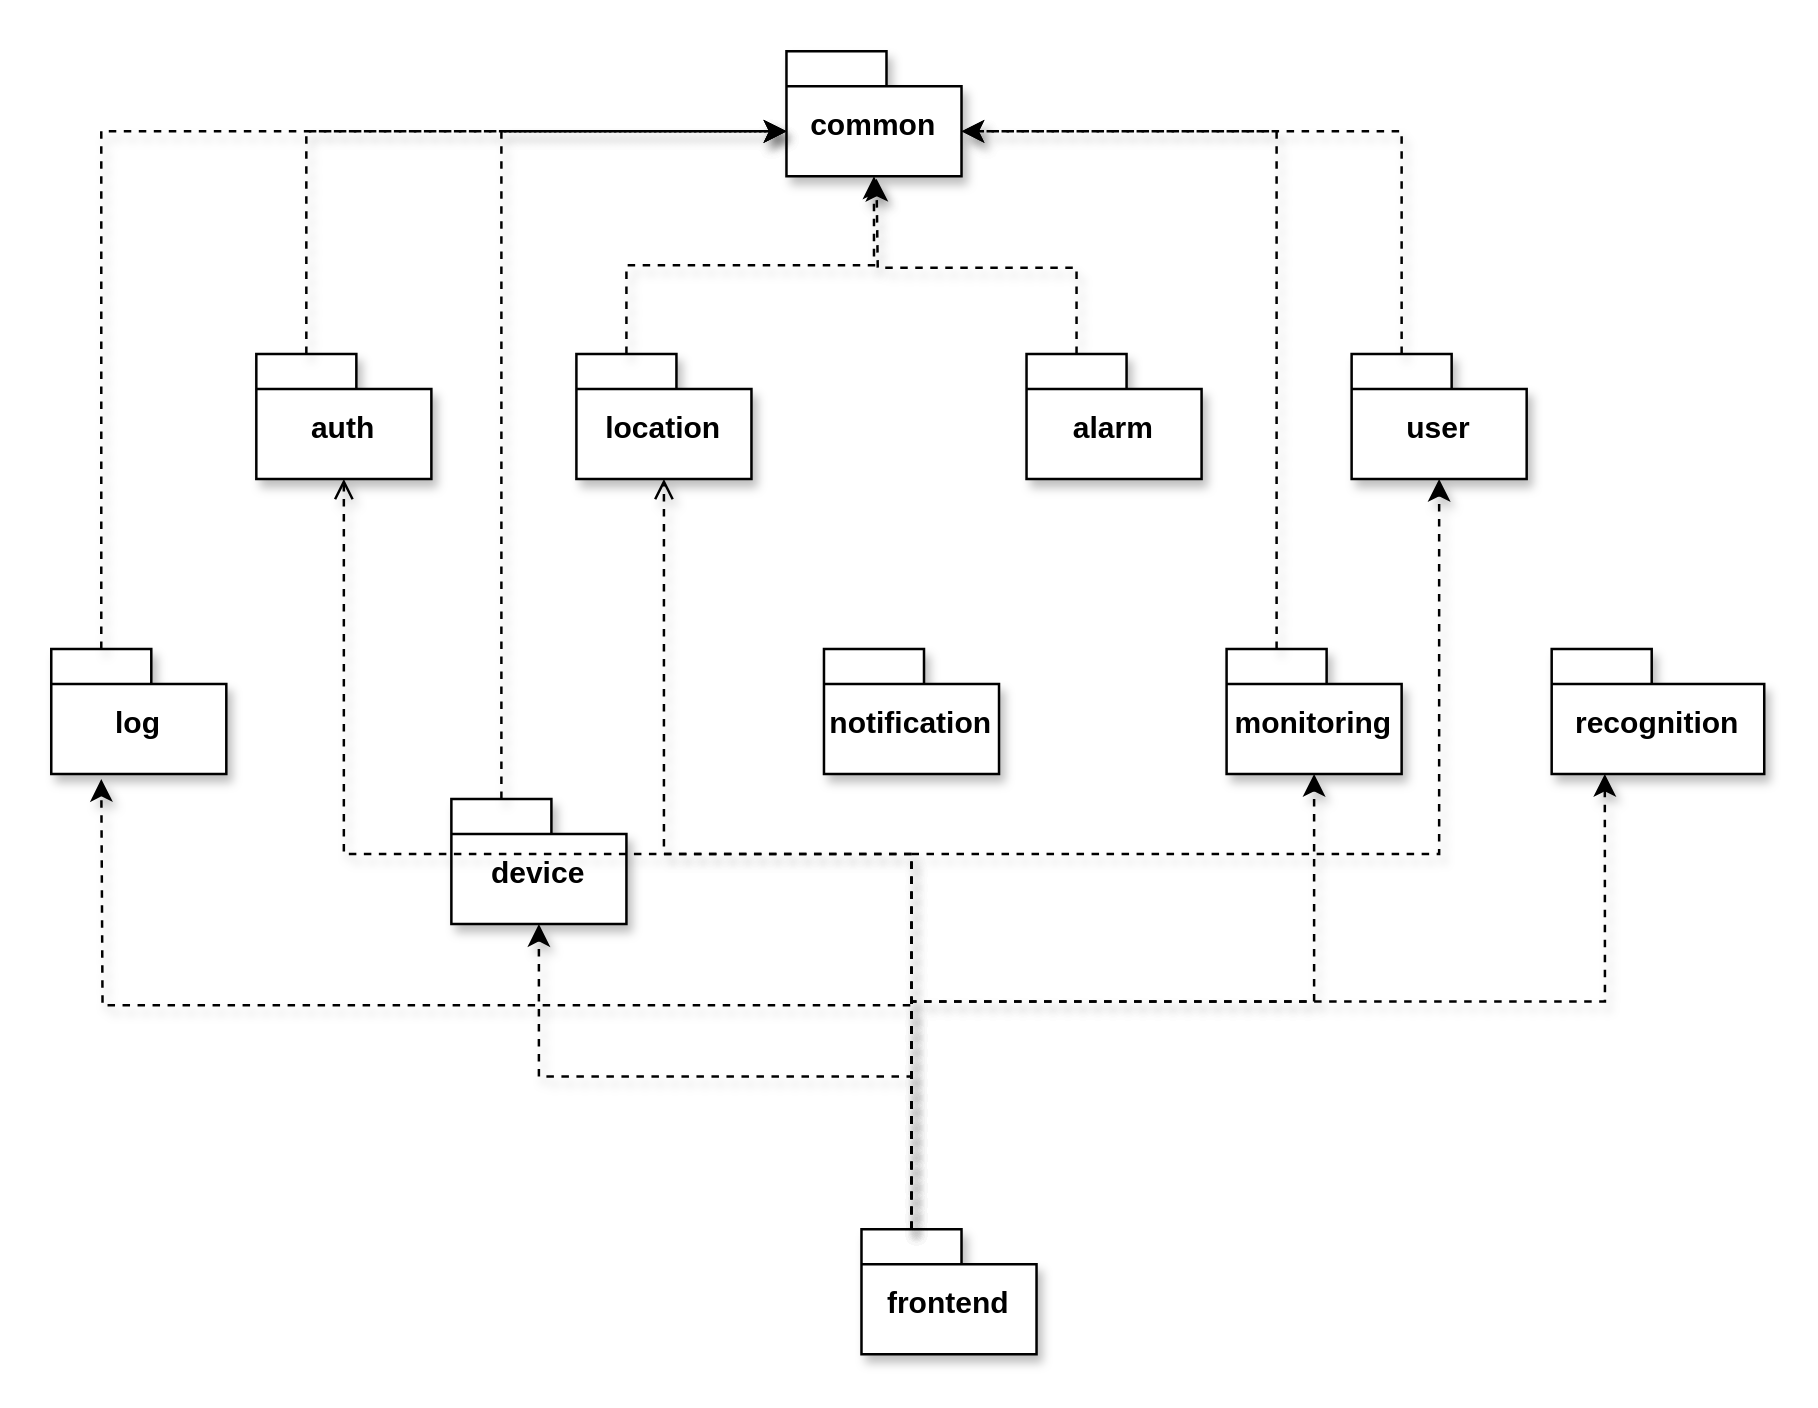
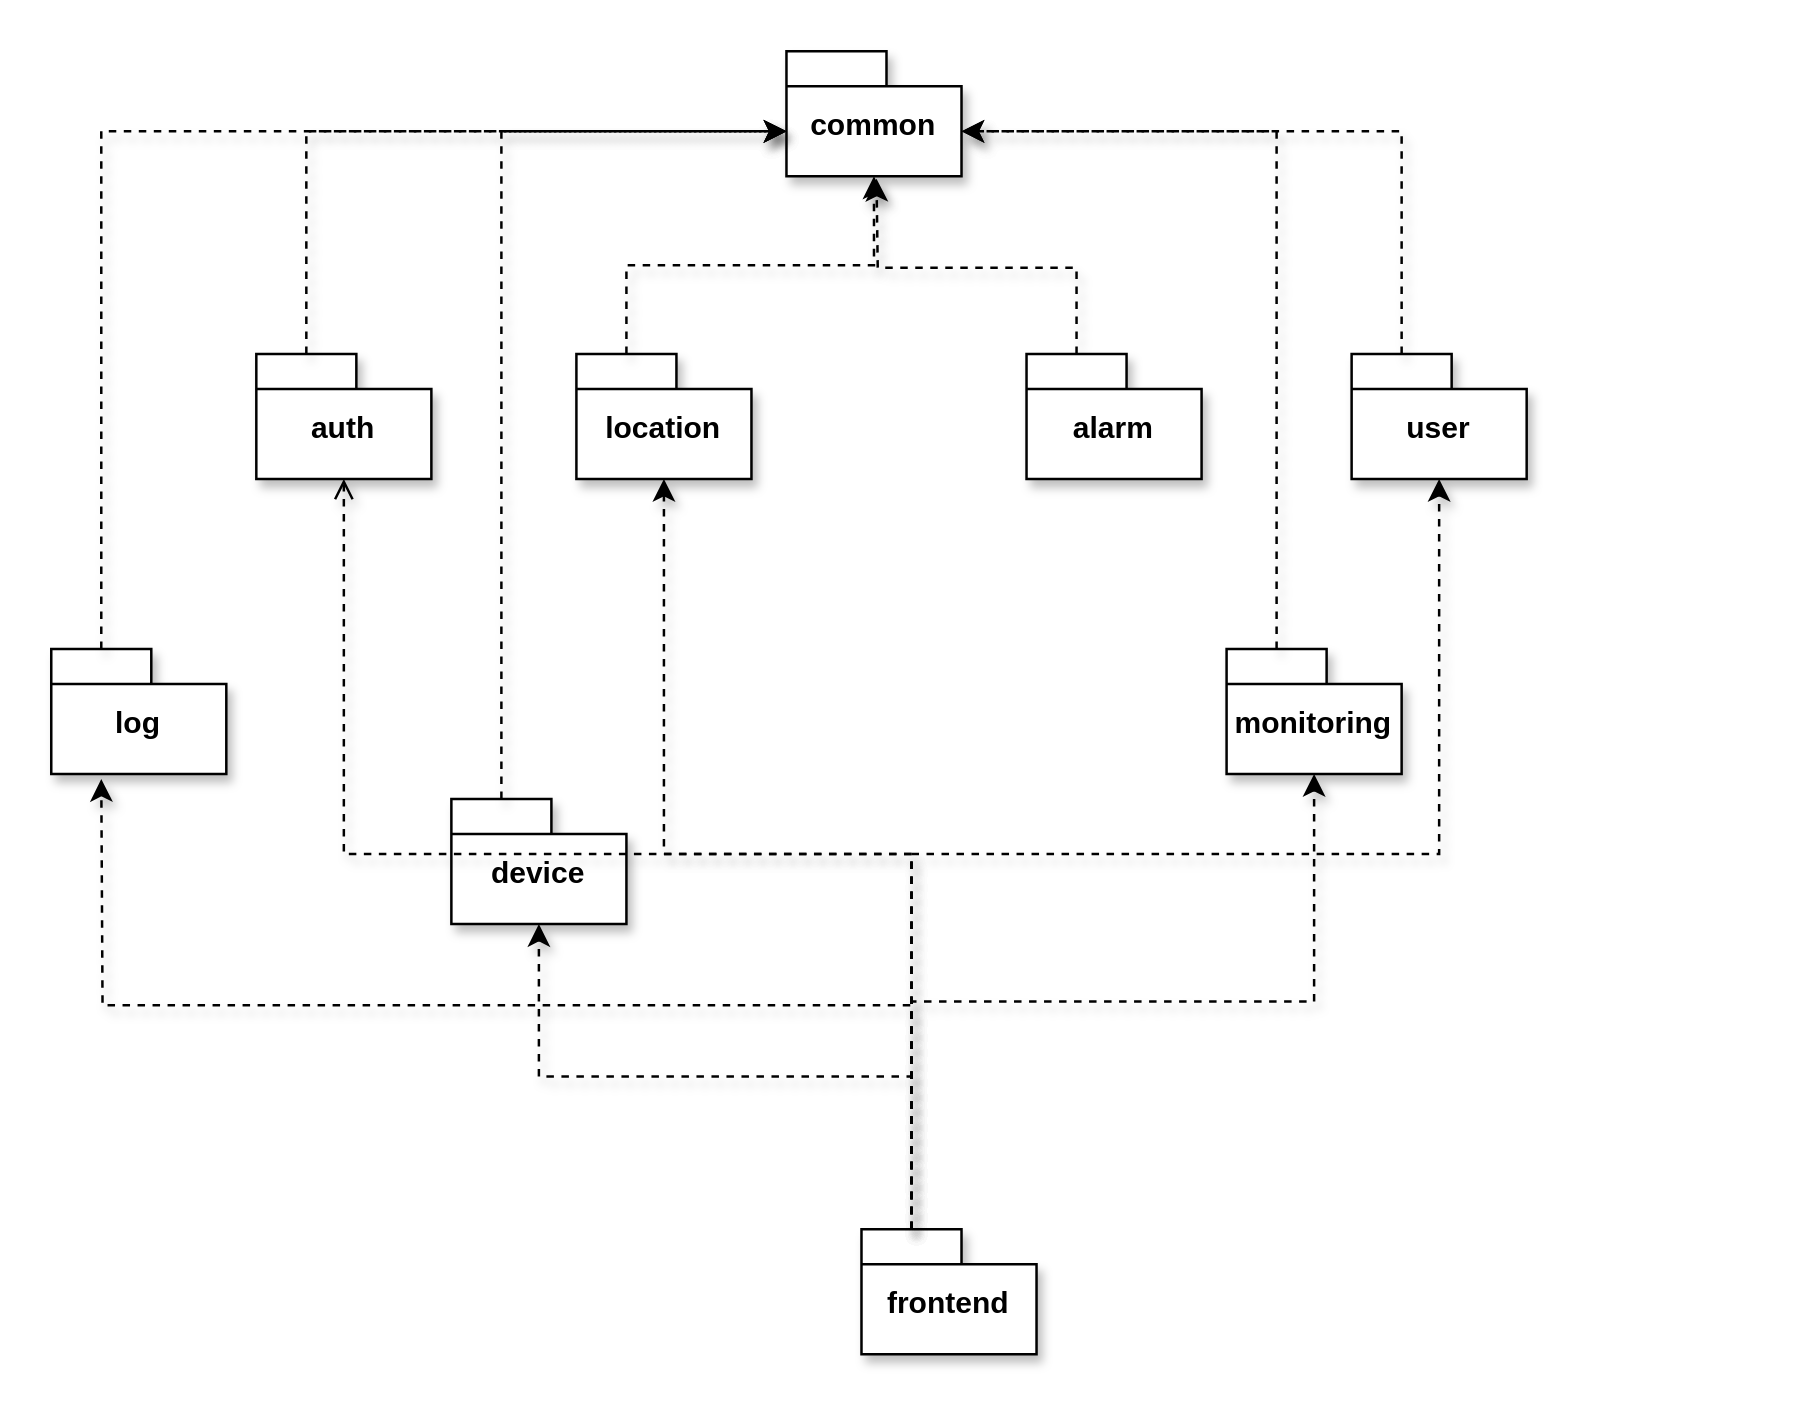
edge "frontend" -> "location": arrowhead open -> classic
node "notification": removed
node "recognition": removed
edge "frontend" -> "recognition": removed
